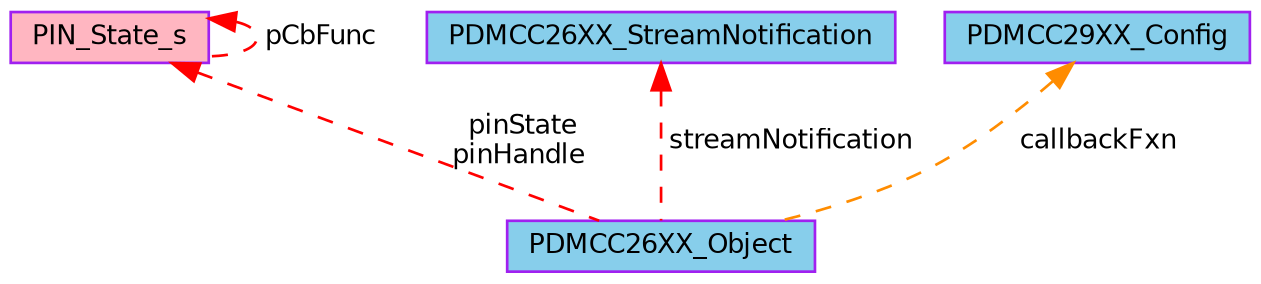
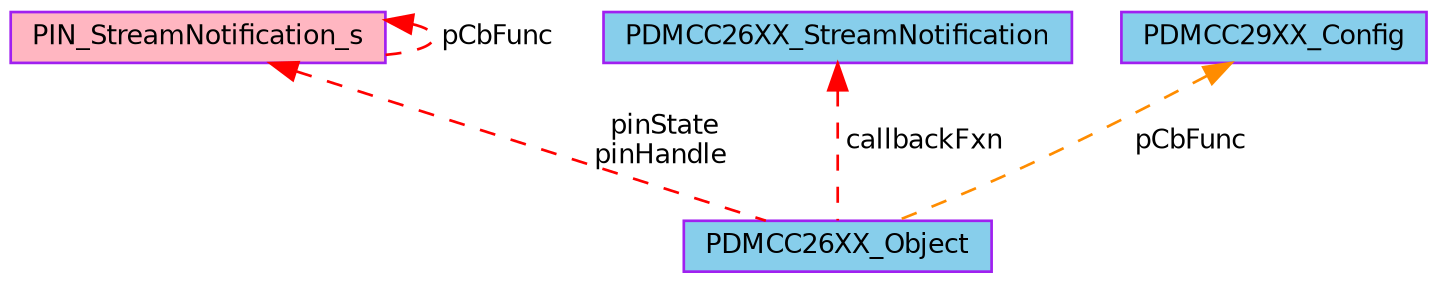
node "PIN_State_s": label "PIN_State_s" -> "PIN_StreamNotification_s"
edge "PDMCC26XX_Object" -> "PDMCC26XX_StreamNotification": label " streamNotification" -> " callbackFxn"
edge "PDMCC26XX_Object" -> "PDMCC29XX_Config": label " callbackFxn" -> " pCbFunc"
